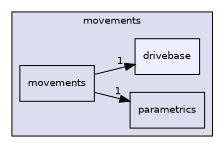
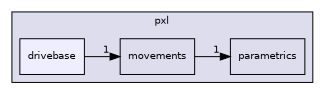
cluster "movements": label "movements" -> "pxl"
edge "movements" -> "drivebase": reversed
